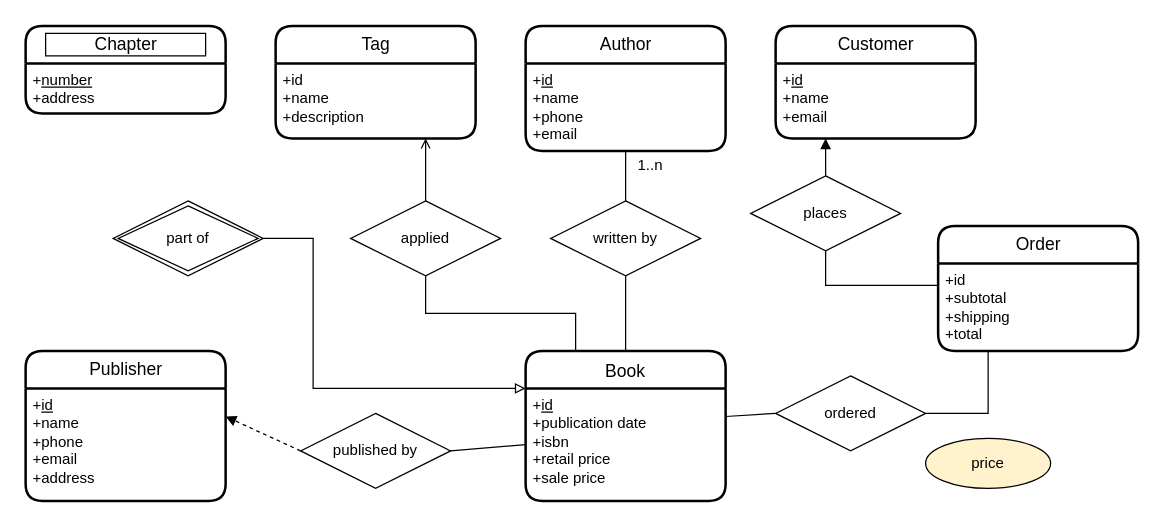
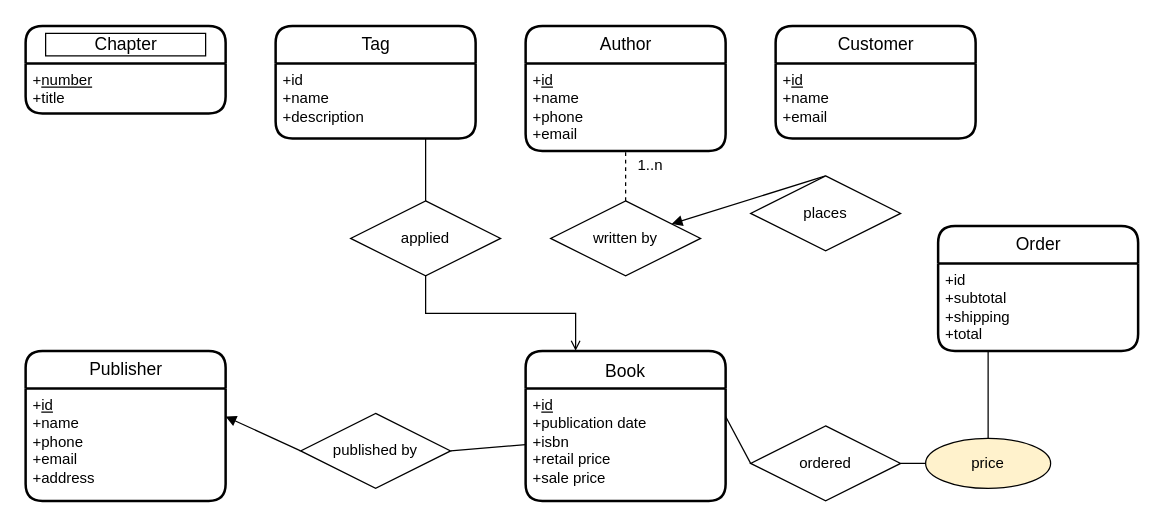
node "+number +address": label "+number +address" -> "+number +title"
edge "applied" -> "+id +name +description": arrowhead open -> none
edge "places" -> "+id +name +email": now "places" -> "written by"
edge "+id +name +phone +email" -- "written by": style solid -> dashed
node "part of": removed
edge "places" -- "+id +subtotal +shipping +total": removed
edge "written by" -- "Book": removed
edge "applied" -- "Book": arrowhead none -> open
edge "part of" -> "Book": removed
node "ordered": moved (851, 413) -> (826, 463)
edge "published by" -> "+id +name +phone +email +address": style dashed -> solid
